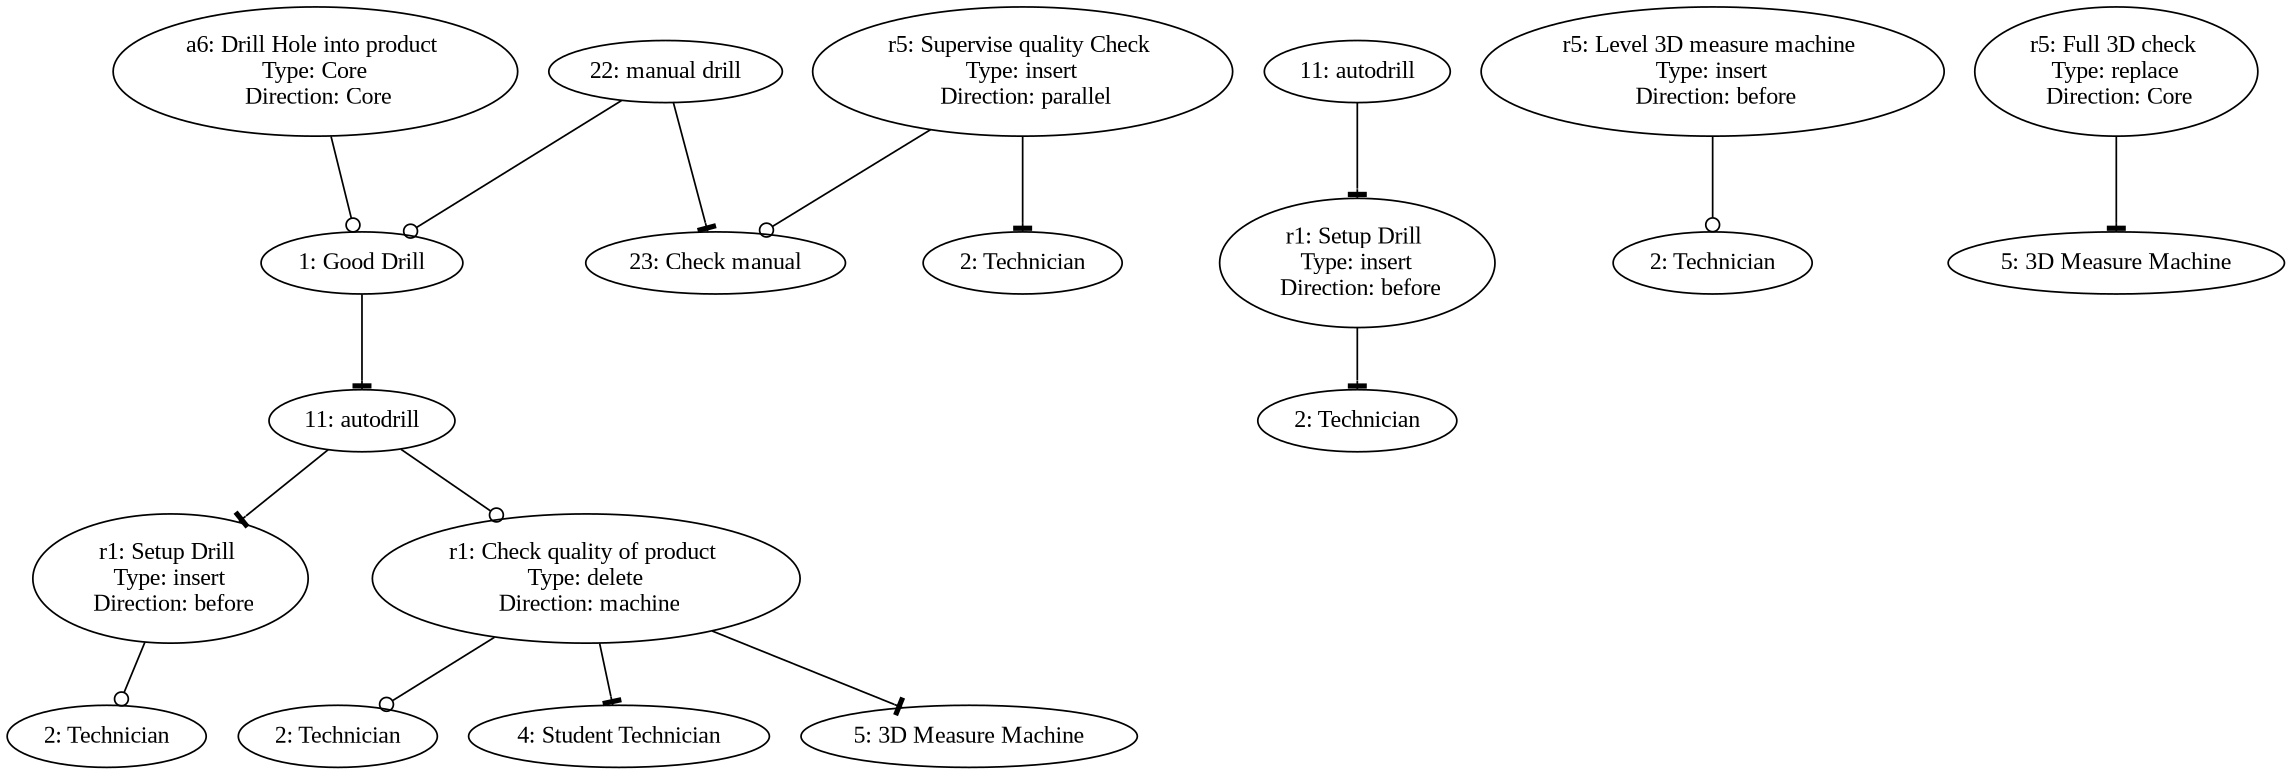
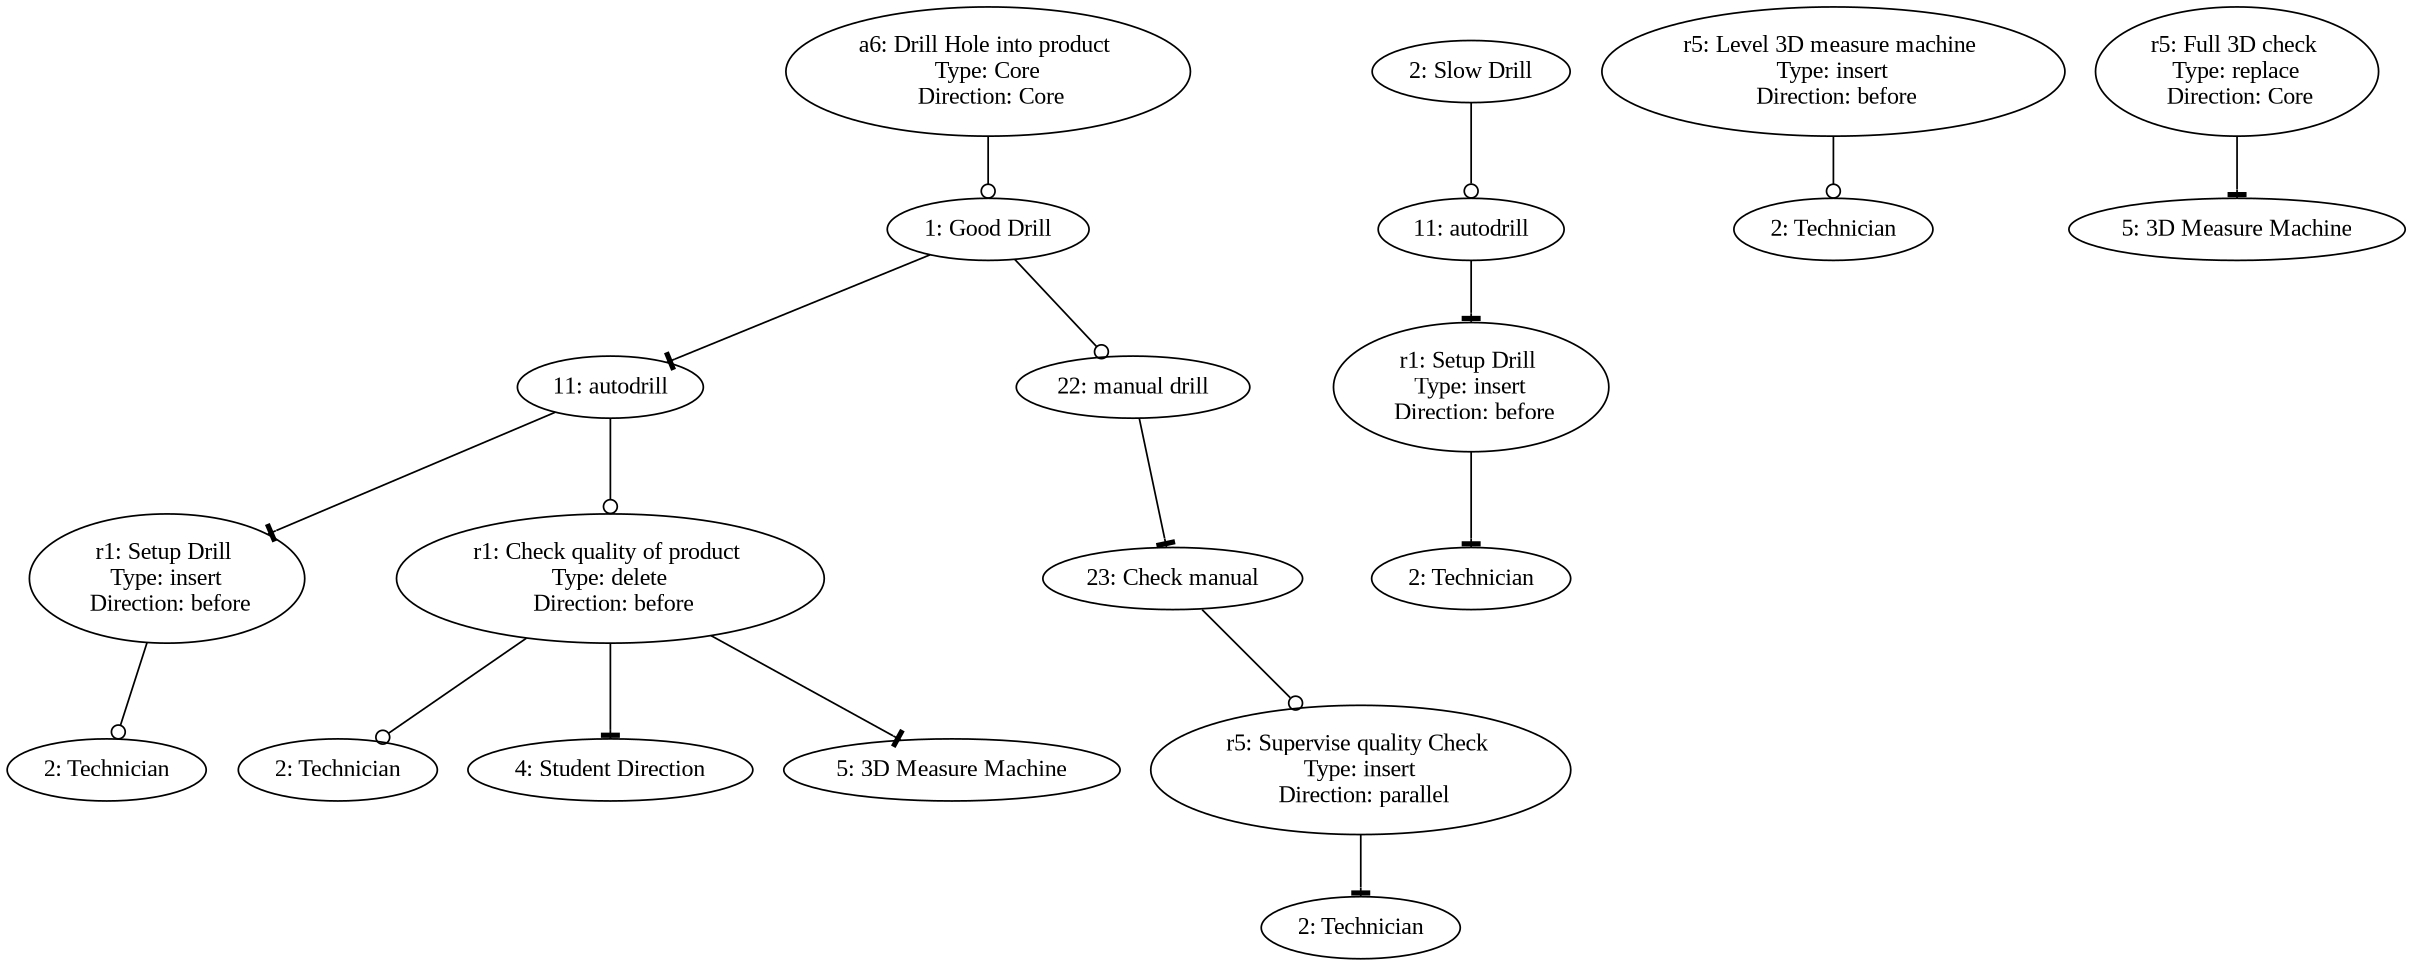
node "2: Slow Drill": added
edge "22: manual drill" -> "1: Good Drill": reversed
edge "r5: Supervise quality Check Type: insert Direction: parallel" -> "23: Check manual": reversed
node "r1: Check quality of product Type: delete Direction: machine": label "r1: Check quality of product Type: delete Direction: machine" -> "r1: Check quality of product Type: delete Direction: before"
node "4: Student Technician": label "4: Student Technician" -> "4: Student Direction"
